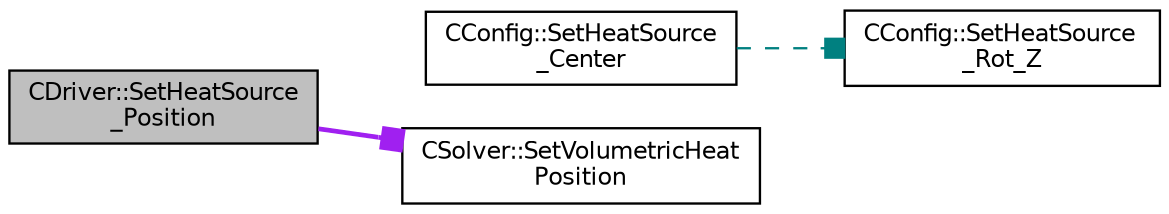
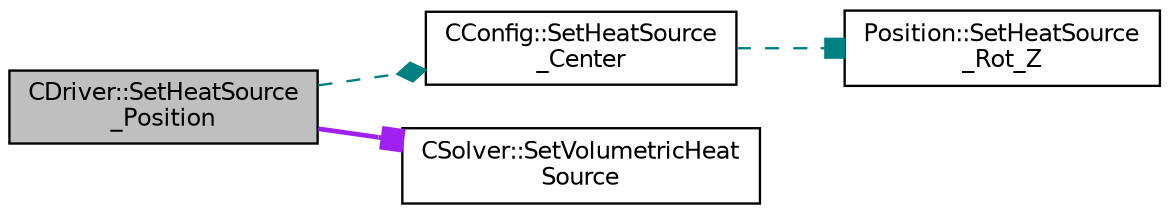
node "CConfig::SetHeatSource _Rot_Z": label "CConfig::SetHeatSource _Rot_Z" -> "Position::SetHeatSource _Rot_Z"
edge "CDriver::SetHeatSource _Position" -> "CConfig::SetHeatSource _Center": added
node "CSolver::SetVolumetricHeat Position": label "CSolver::SetVolumetricHeat Position" -> "CSolver::SetVolumetricHeat Source"
